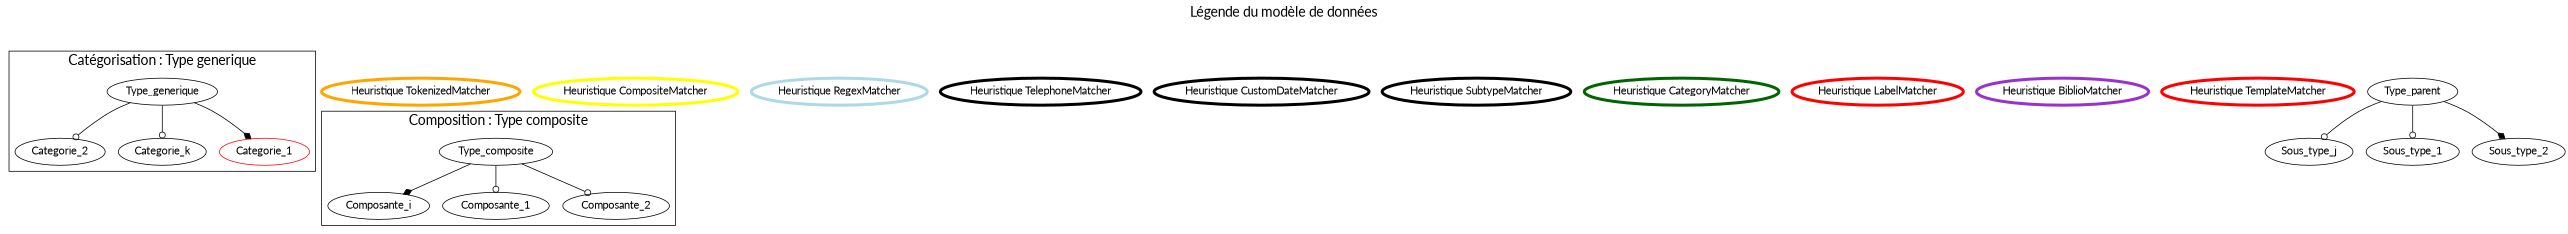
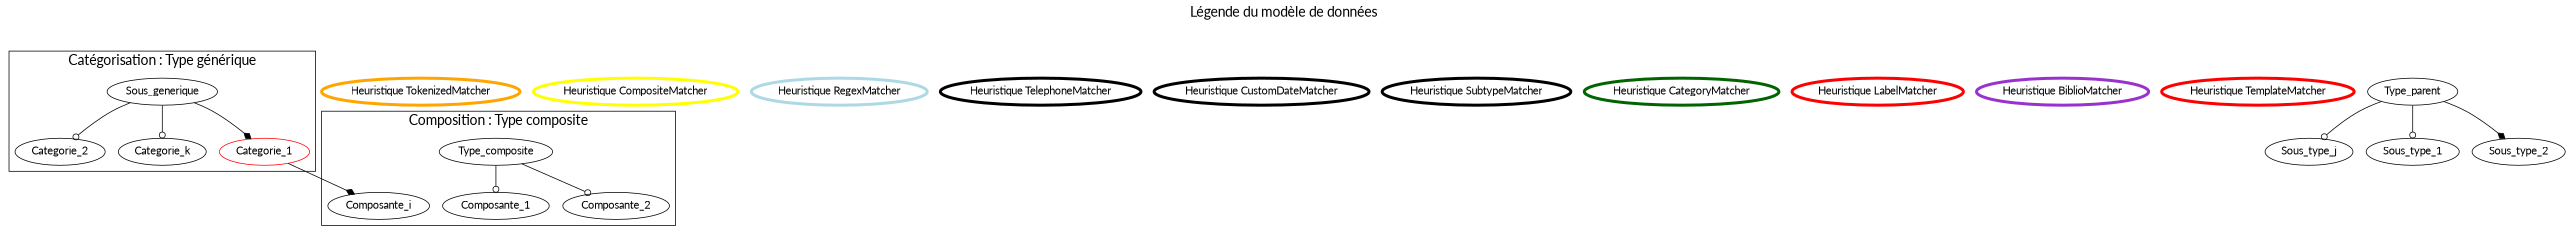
cluster "Catégorisation : Type generique": label "Catégorisation : Type generique" -> "Catégorisation : Type générique"
node "Type_generique": label "Type_generique" -> "Sous_generique"
edge "Type_composite" -> "Composante_i": now "Categorie_1" -> "Composante_i"
